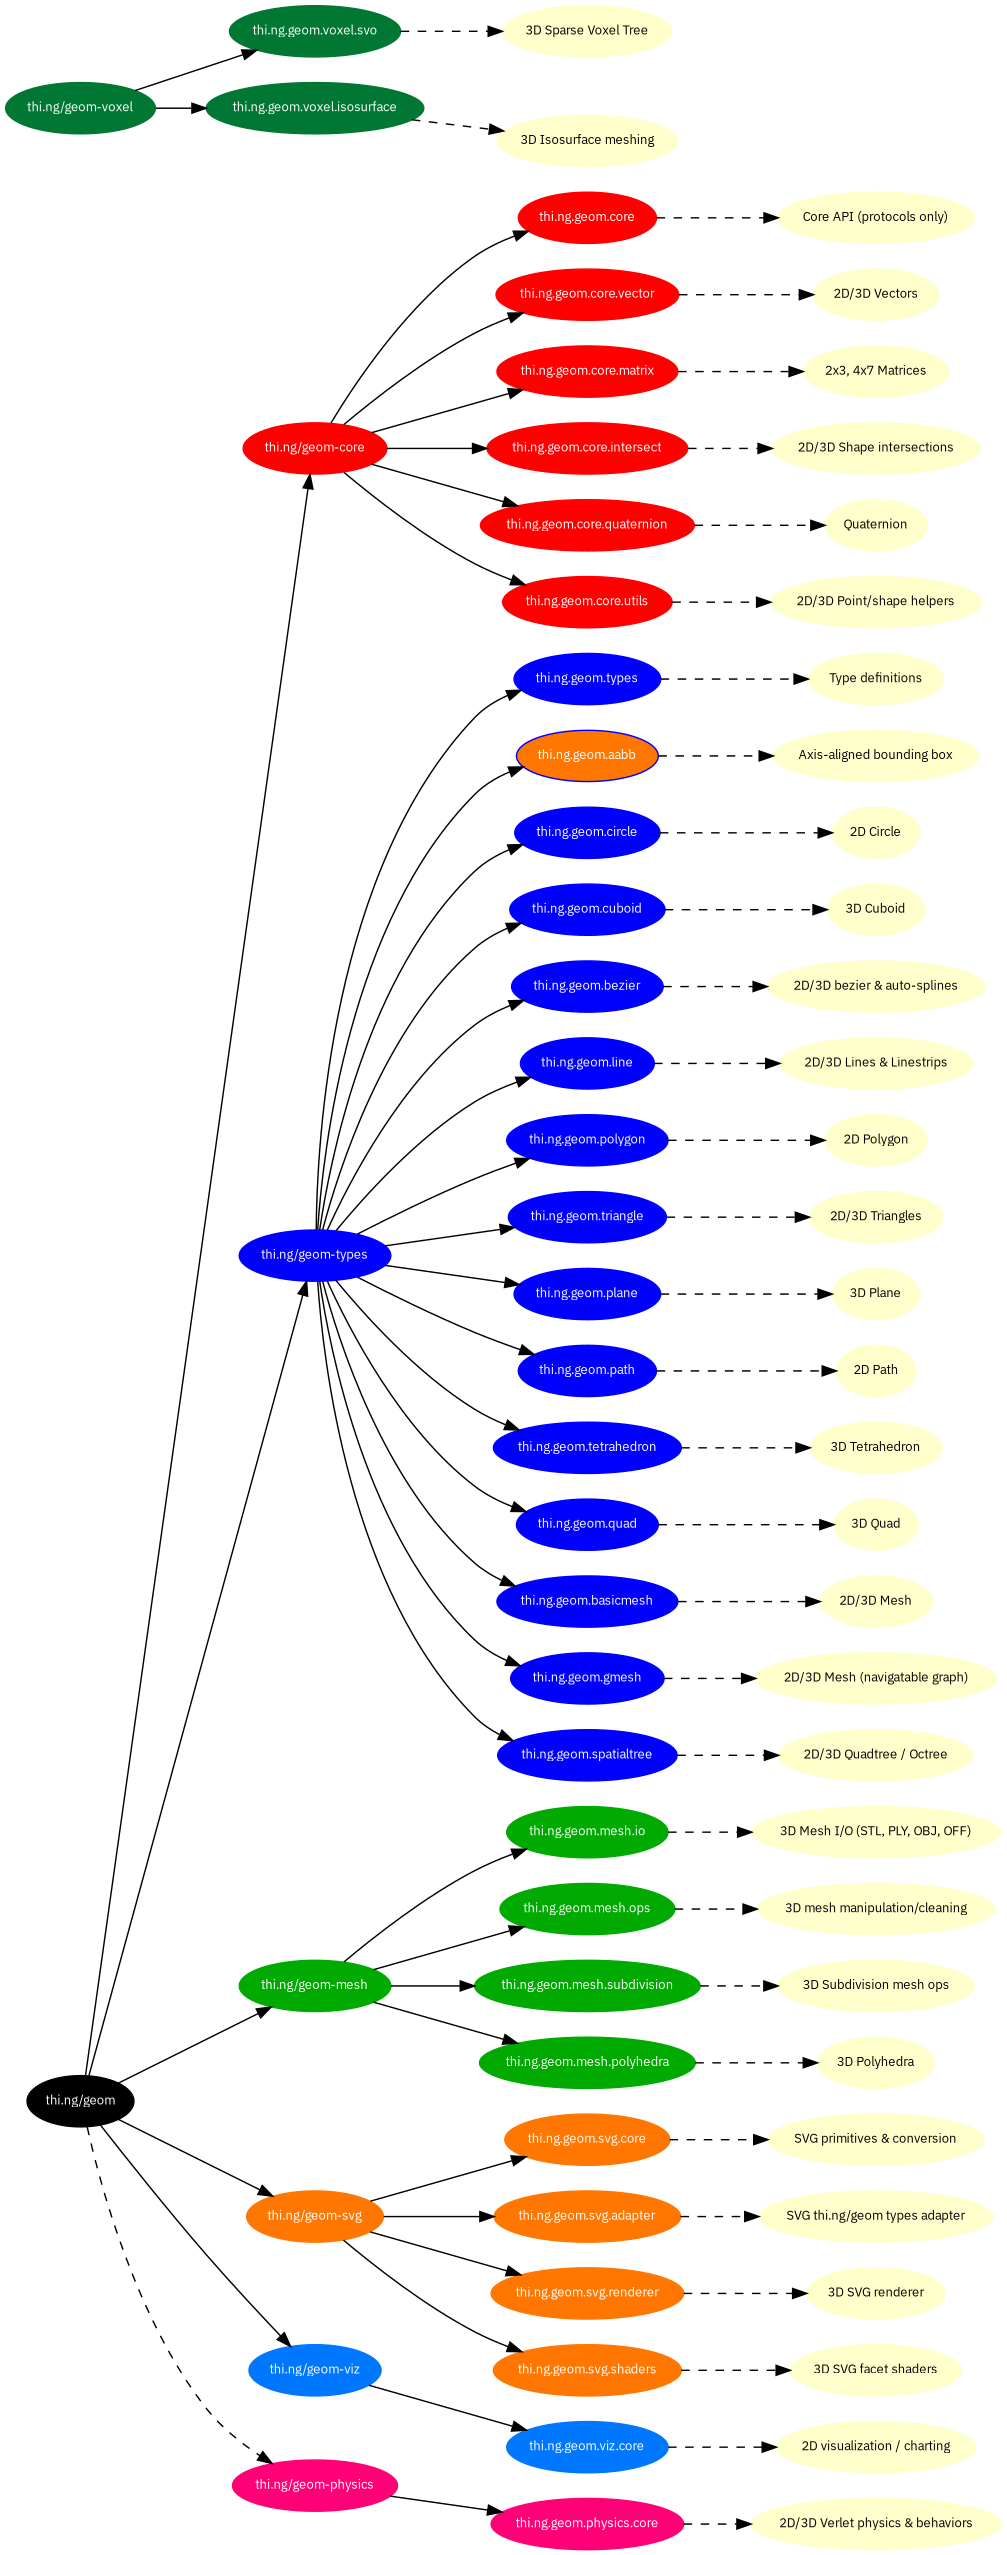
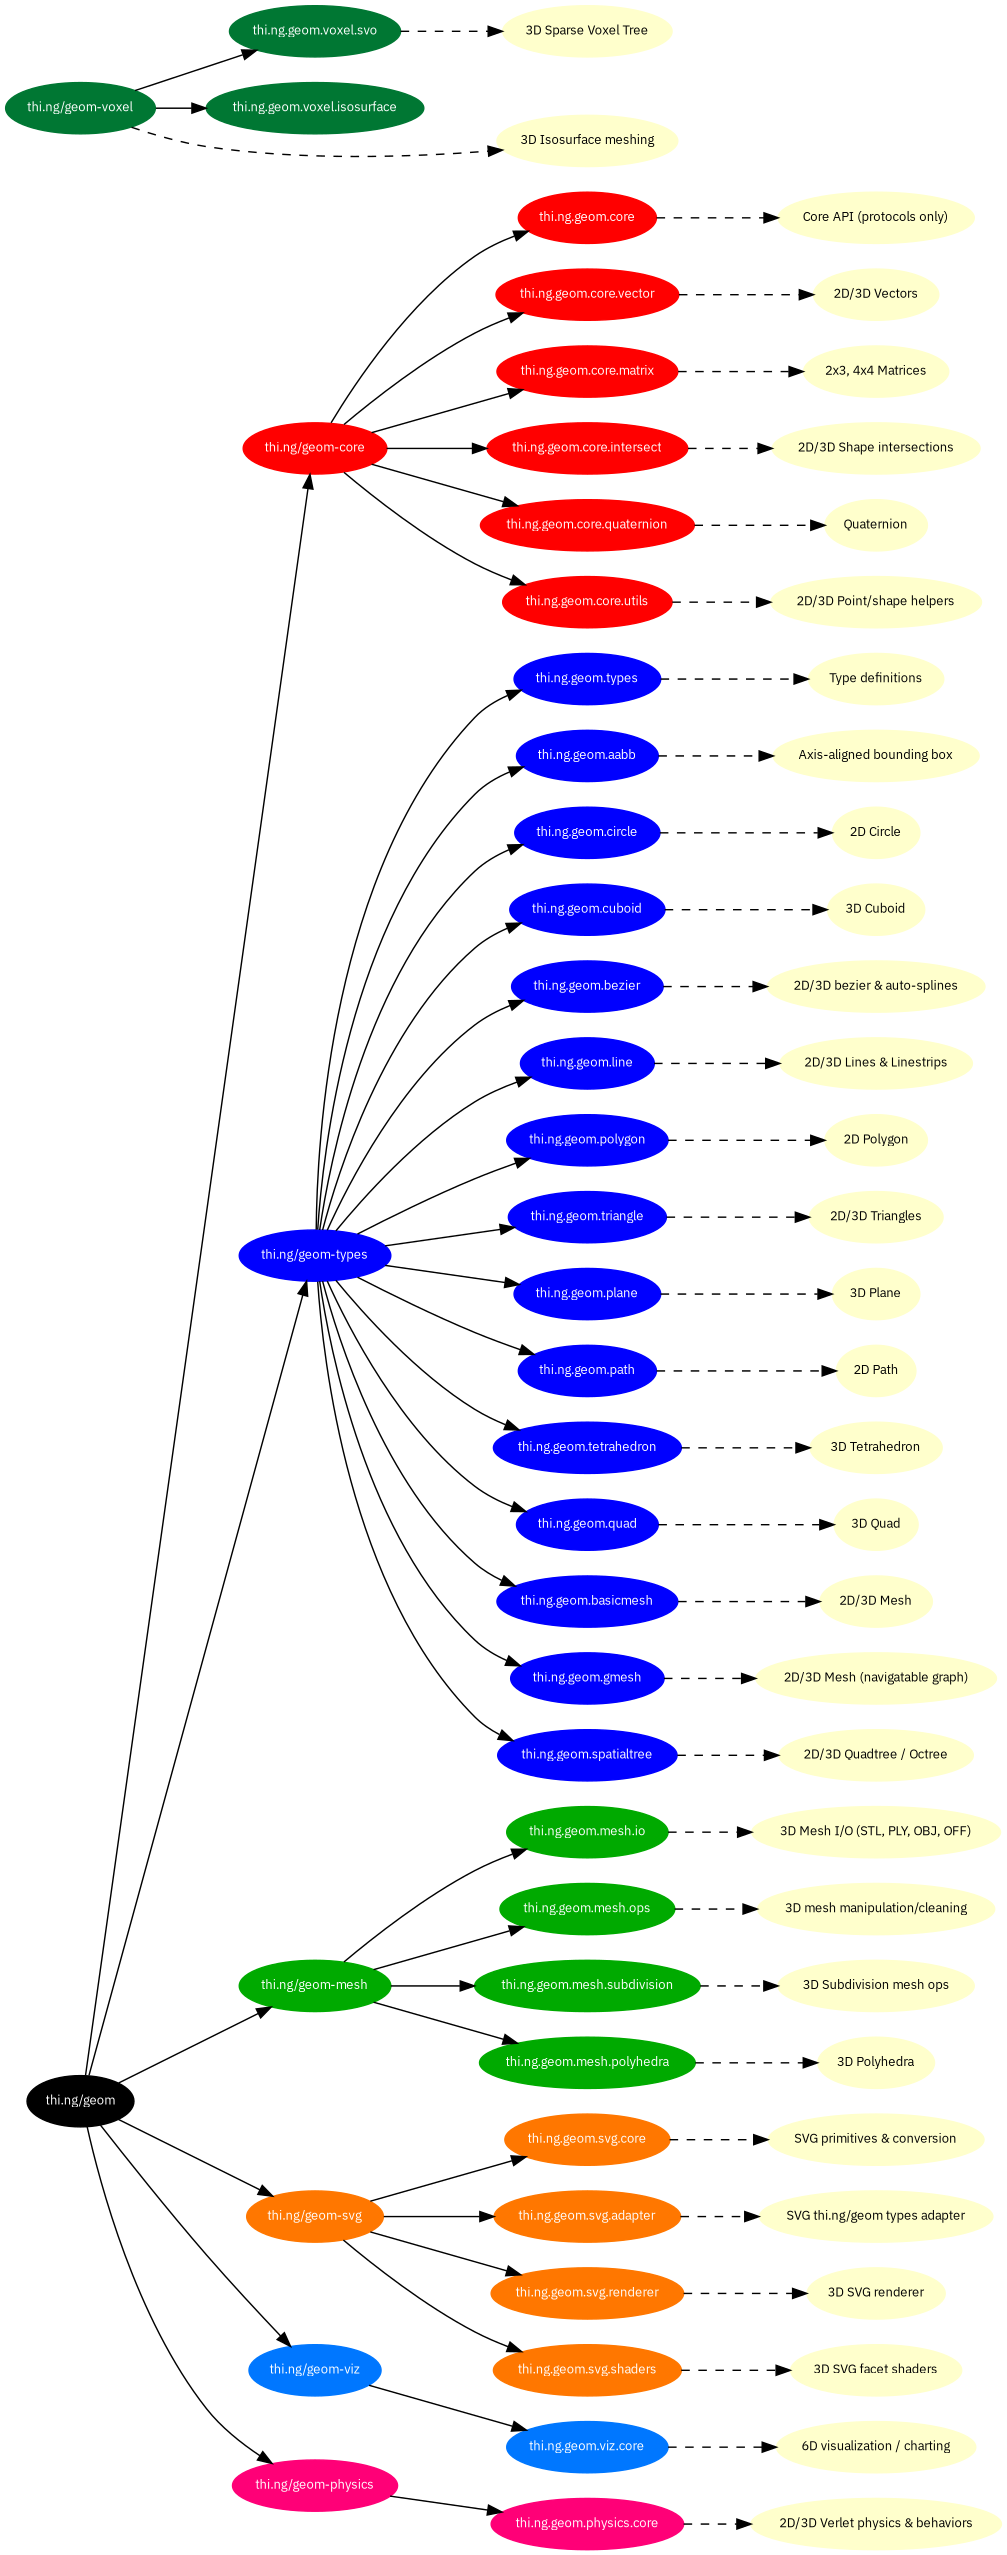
edge "thi.ng.geom.voxel.isosurface" -> "3D Isosurface meshing": now "thi.ng/geom-voxel" -> "3D Isosurface meshing"
node "2x3, 4x7 Matrices": label "2x3, 4x7 Matrices" -> "2x3, 4x4 Matrices"
node "thi.ng.geom.aabb": fillcolor #ff7700 -> #0000ff
edge "thi.ng/geom" -> "thi.ng/geom-physics": style dashed -> solid
node "2D visualization / charting": label "2D visualization / charting" -> "6D visualization / charting"
